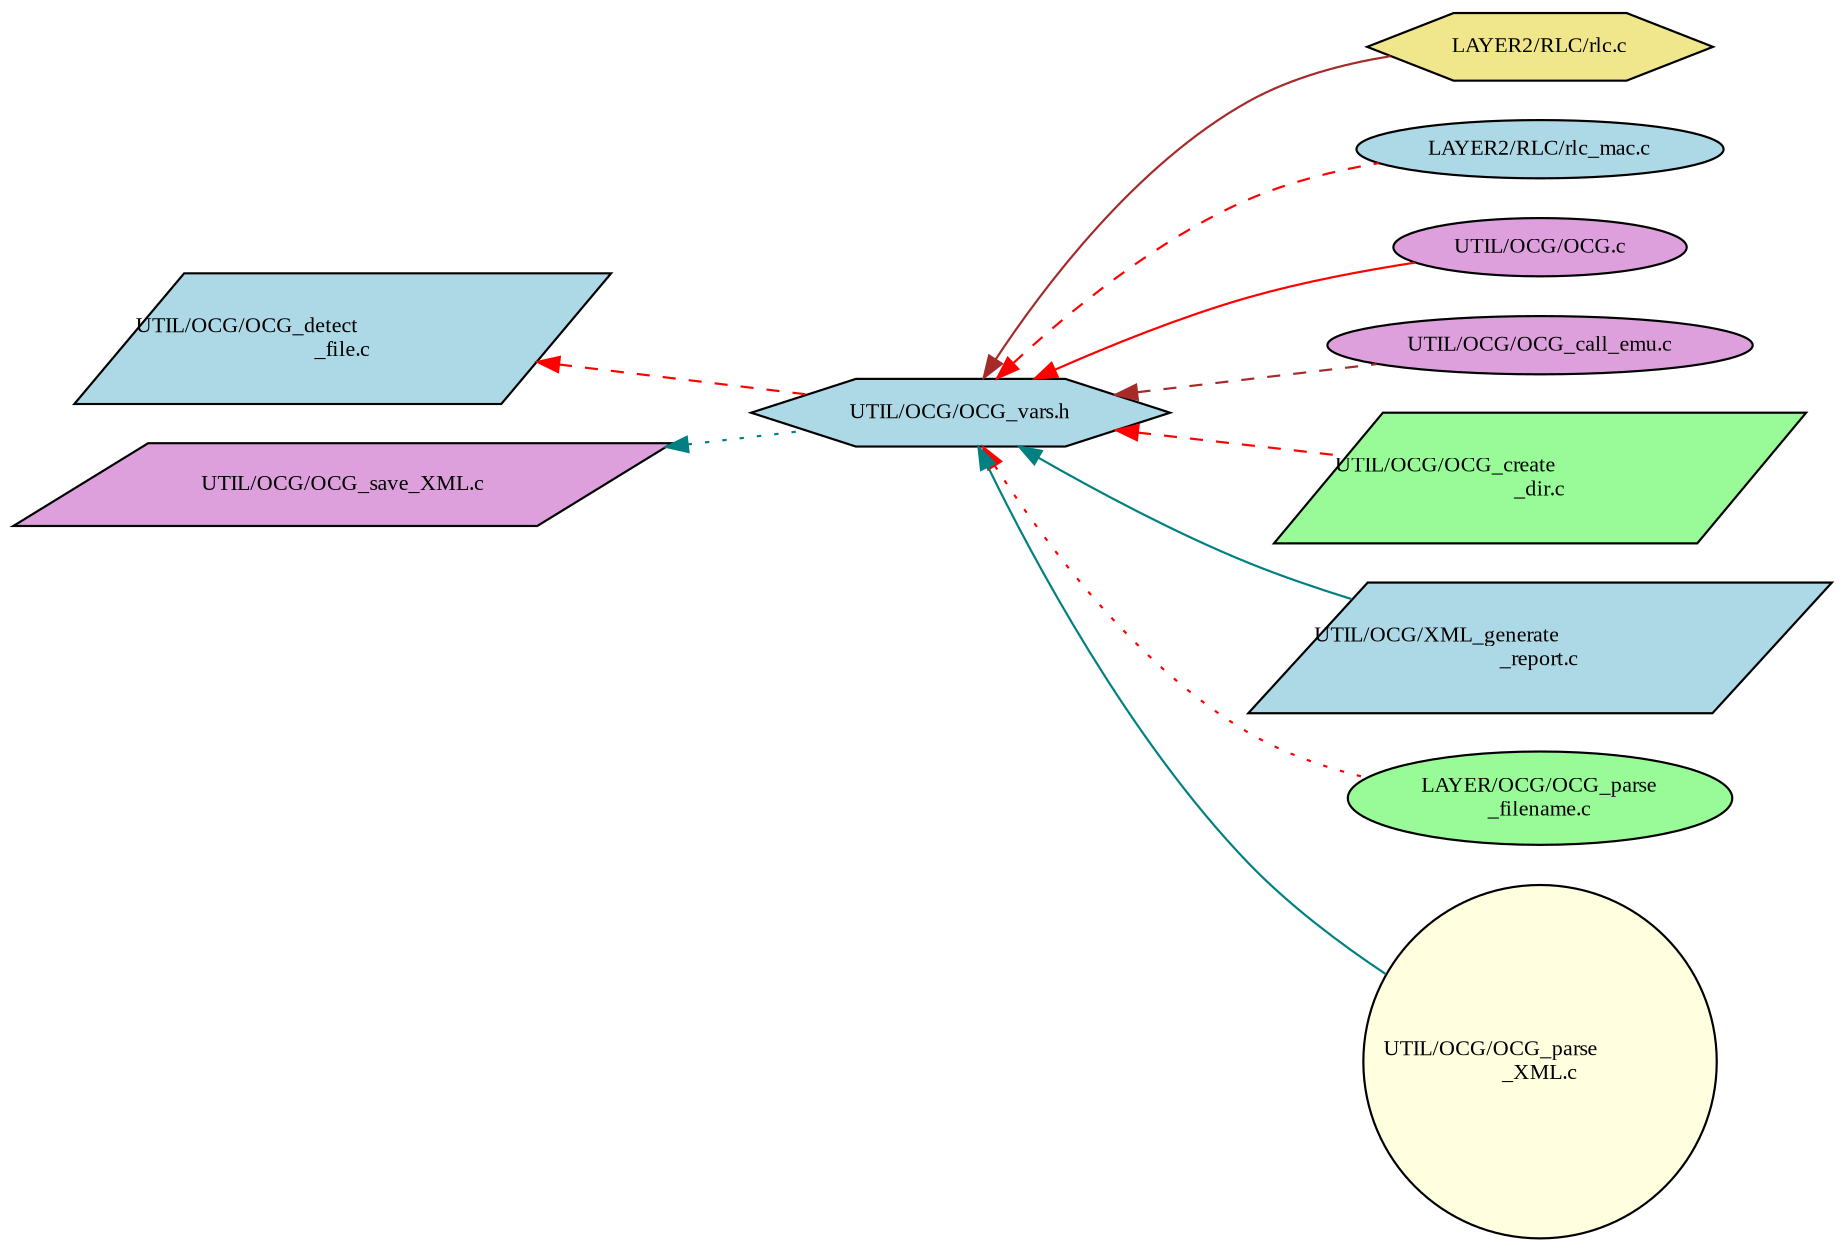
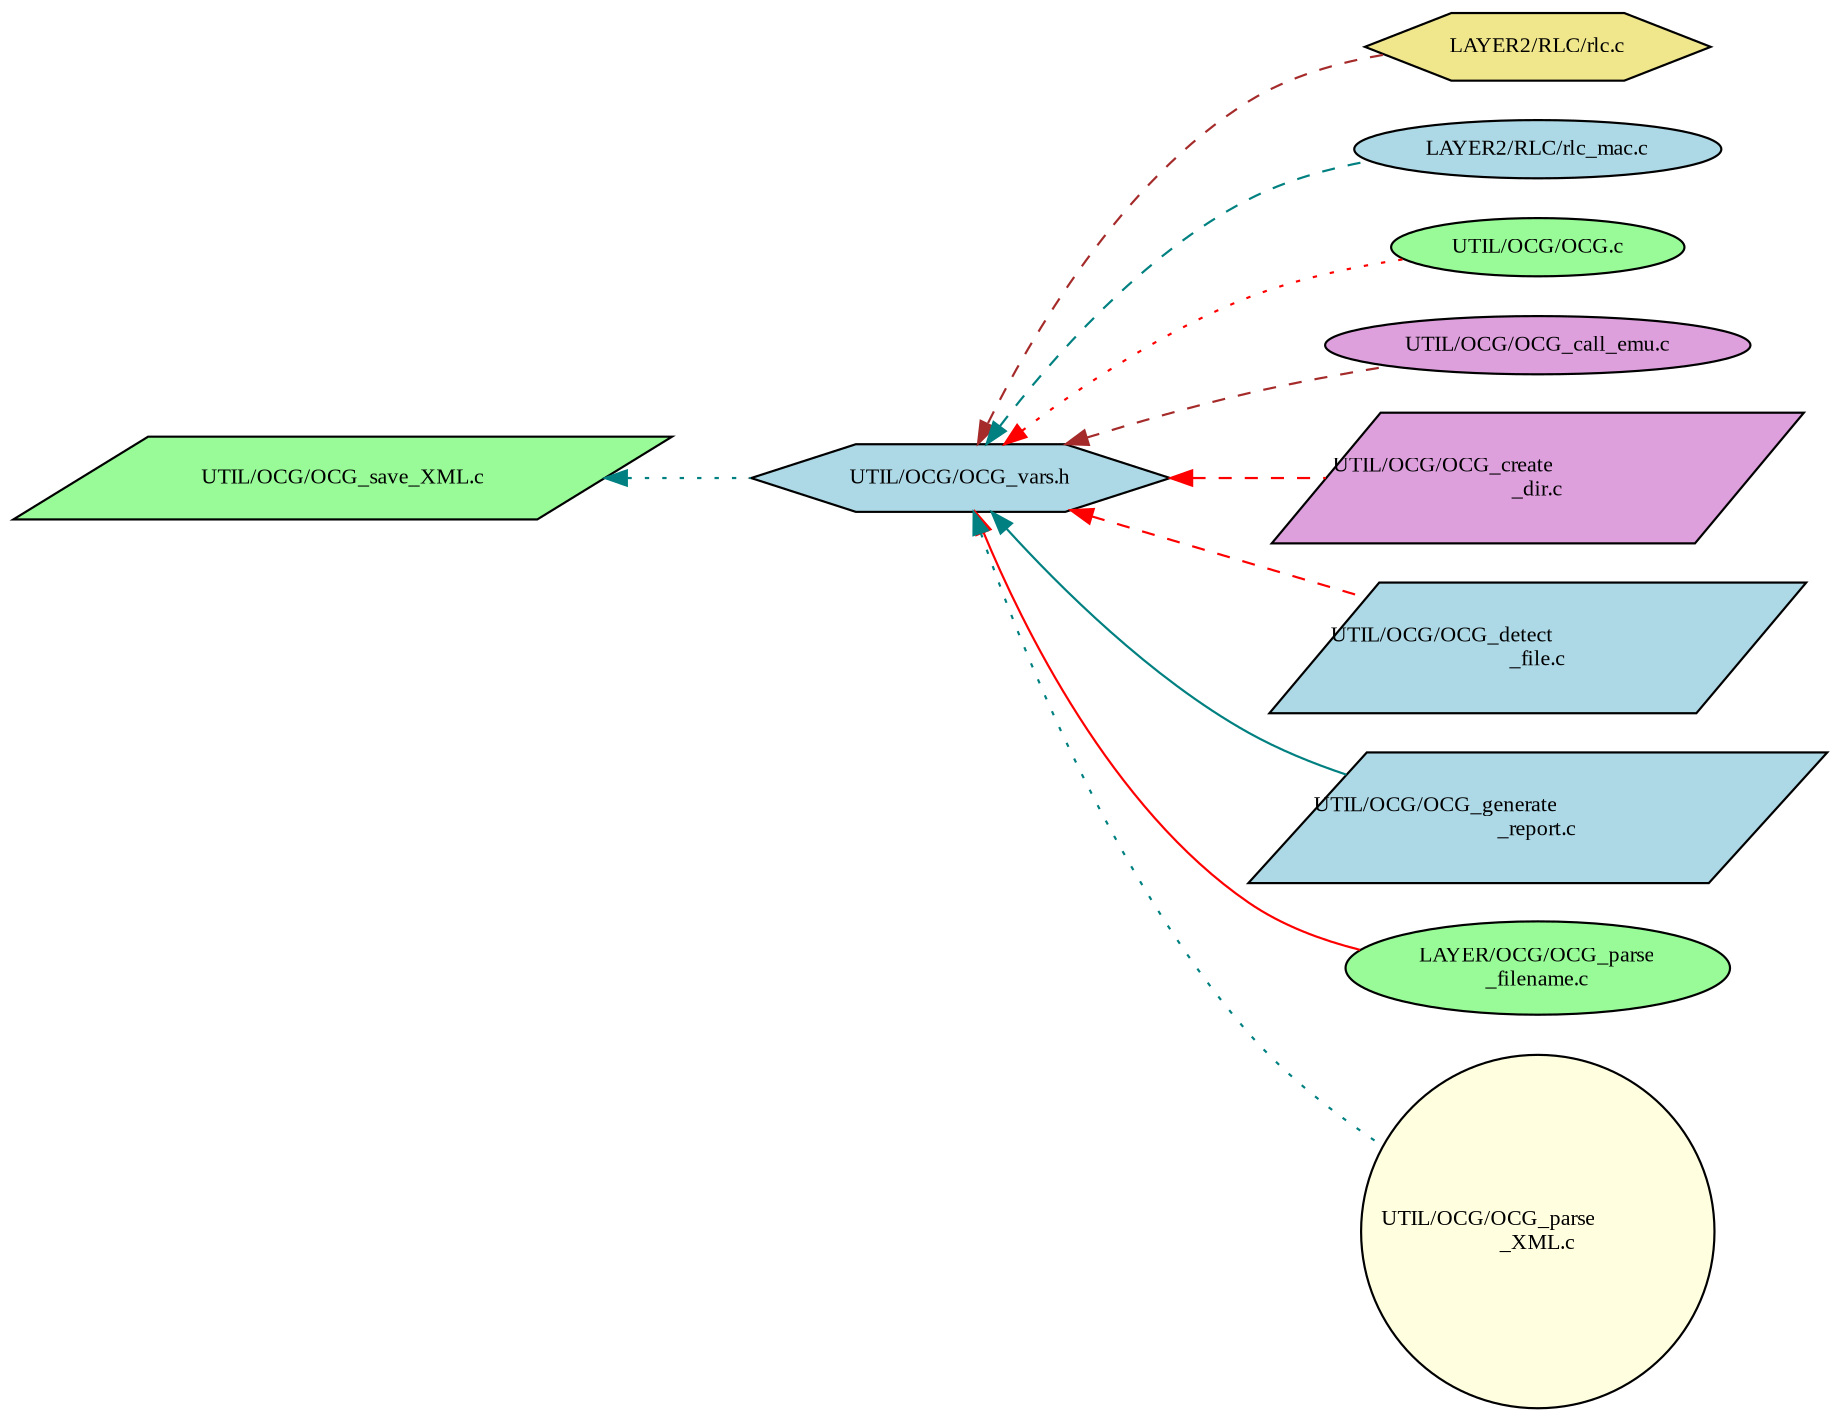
edge "LAYER2/RLC/rlc.c" -> "UTIL/OCG/OCG_vars.h": style solid -> dashed
edge "LAYER2/RLC/rlc_mac.c" -> "UTIL/OCG/OCG_vars.h": color red -> teal
node "UTIL/OCG/OCG.c": fillcolor plum -> palegreen
edge "UTIL/OCG/OCG.c" -> "UTIL/OCG/OCG_vars.h": style solid -> dotted
edge "UTIL/OCG/OCG_vars.h" -> "UTIL/OCG/OCG_detect _file.c": reversed
node "UTIL/OCG/OCG_create _dir.c": fillcolor palegreen -> plum
node "UTIL/OCG/OCG_save_XML.c": fillcolor plum -> palegreen
node "UTIL/OCG/XML_generate _report.c": label "UTIL/OCG/XML_generate _report.c" -> "UTIL/OCG/OCG_generate _report.c"
edge "LAYER/OCG/OCG_parse _filename.c" -> "UTIL/OCG/OCG_vars.h": style dotted -> solid
edge "UTIL/OCG/OCG_parse _XML.c" -> "UTIL/OCG/OCG_vars.h": style solid -> dotted
